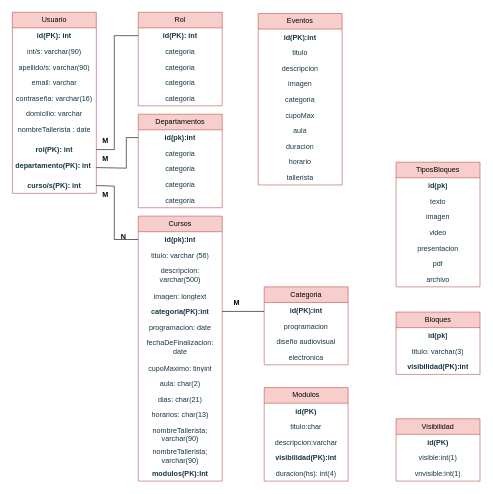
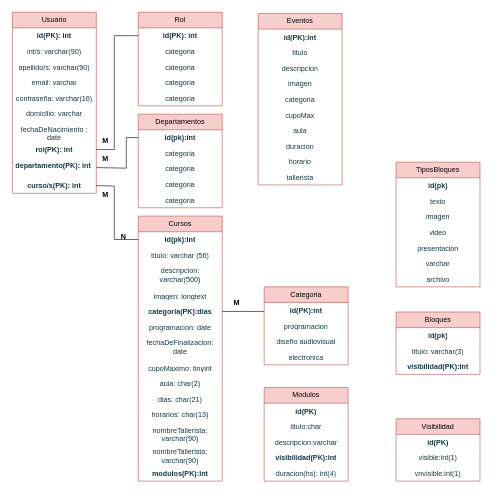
node "nombreTallerista : date": label "nombreTallerista : date" -> "fechaDeNacimiento : date"
node "pdf": label "pdf" -> "varchar"
node "categoria(PK):int": label "categoria(PK):int" -> "categoria(PK):dias"
